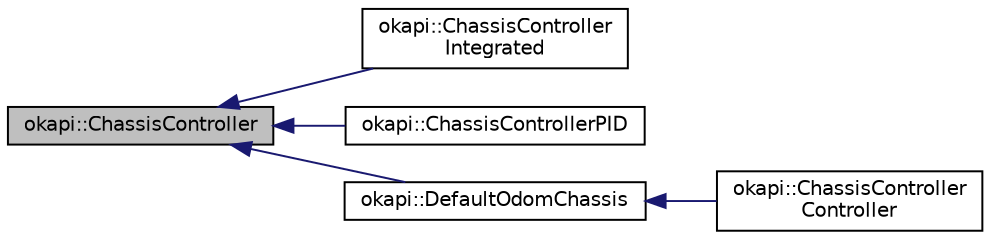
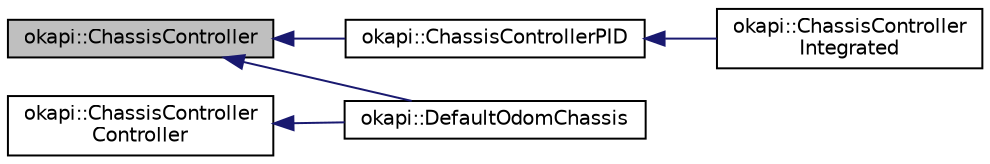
edge "okapi::ChassisController Integrated" -> "okapi::ChassisController": now "okapi::ChassisController Integrated" -> "okapi::ChassisControllerPID"
edge "okapi::ChassisController Controller" -> "okapi::DefaultOdomChassis": reversed
